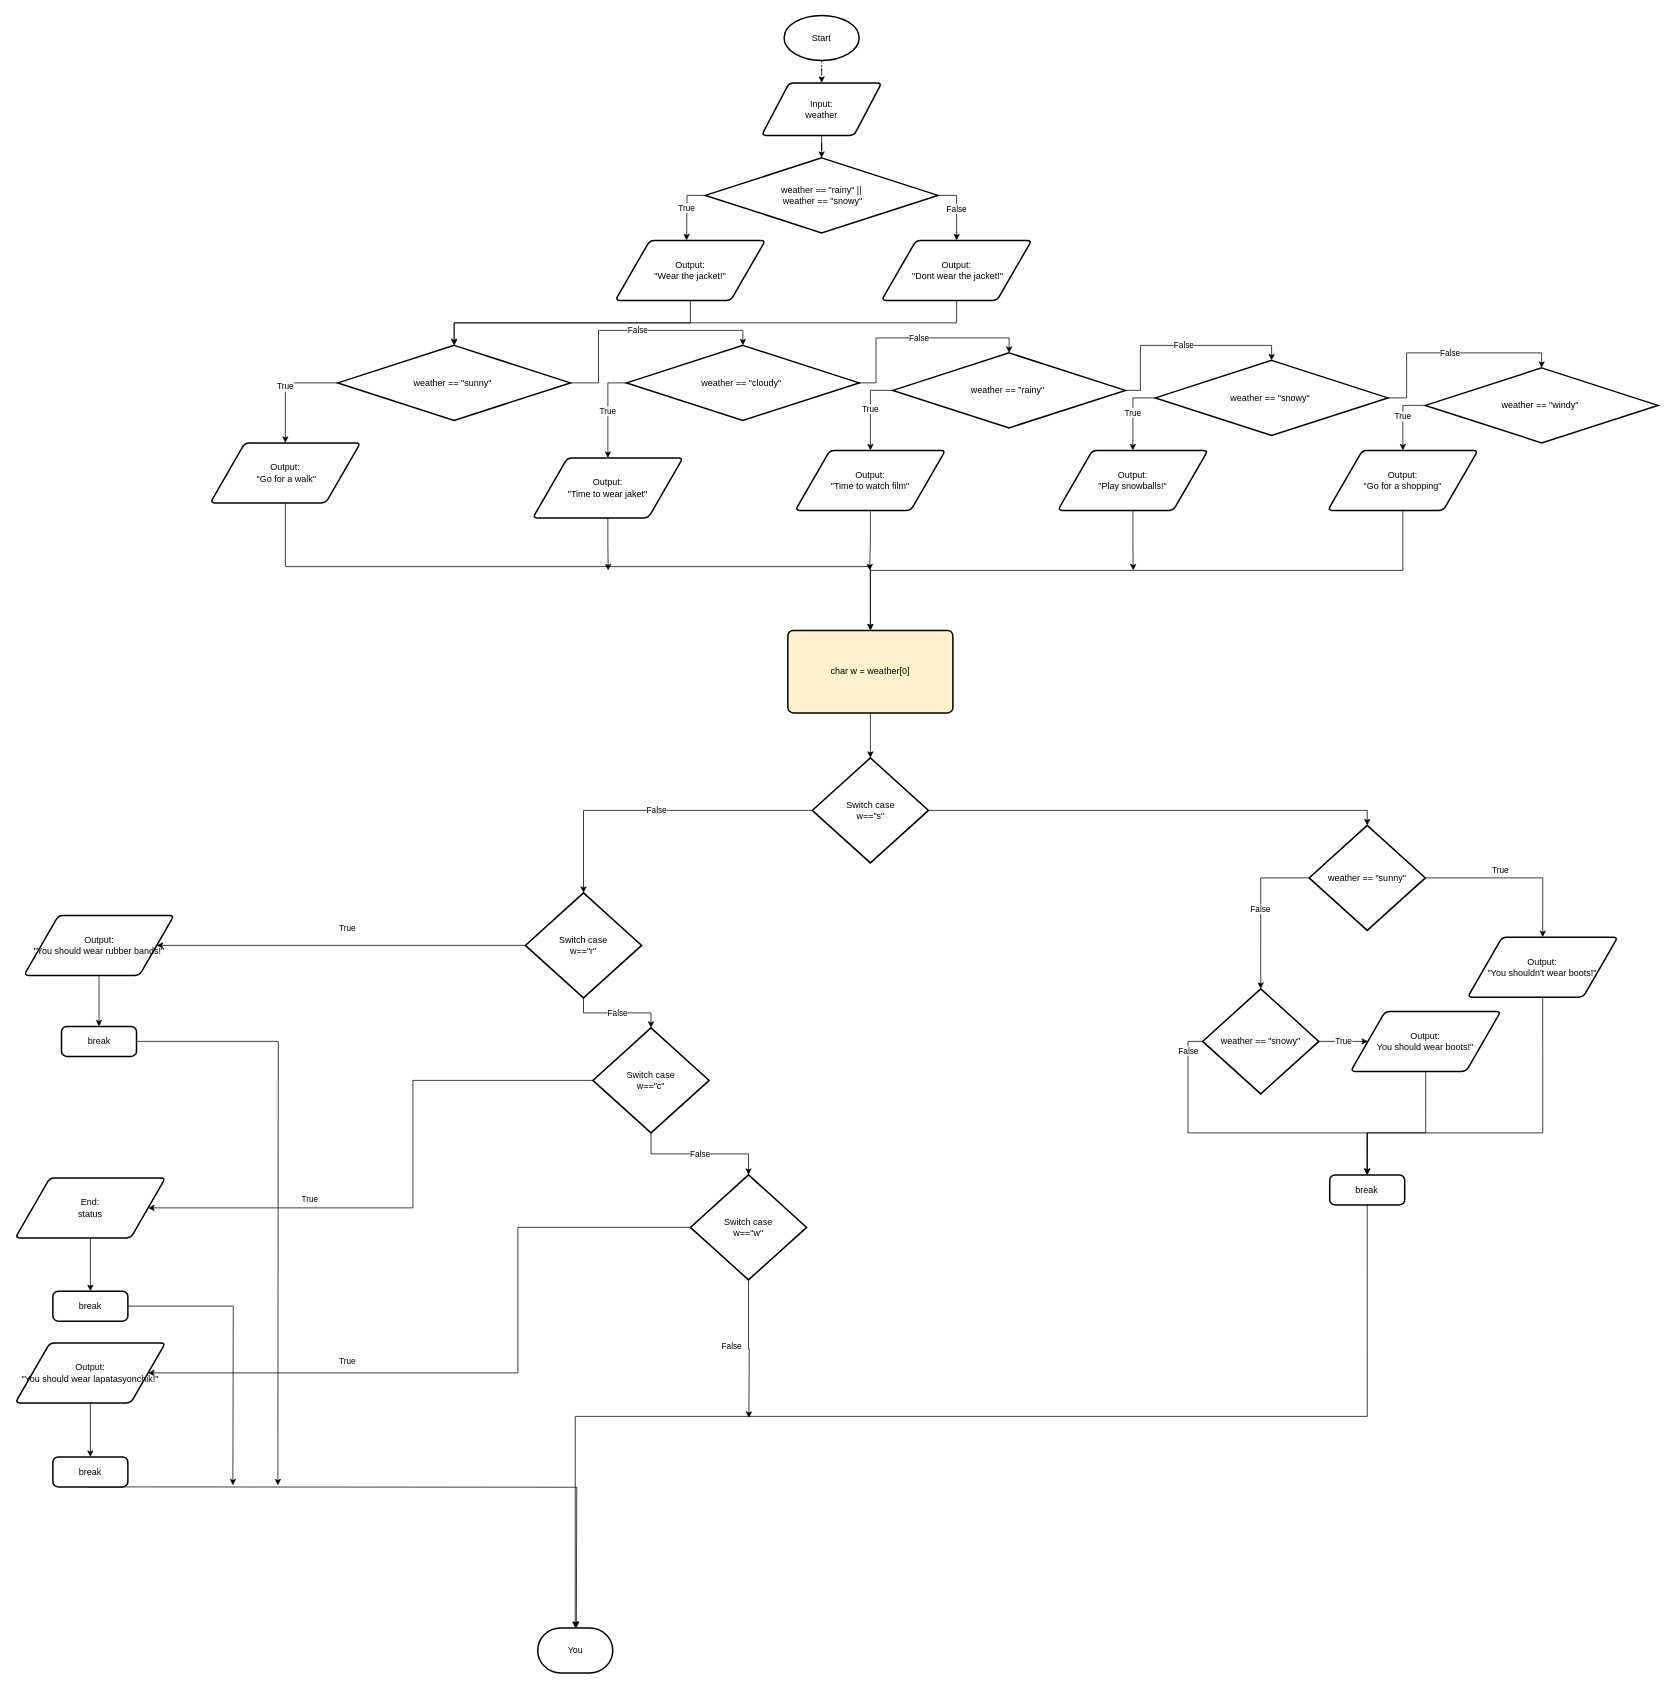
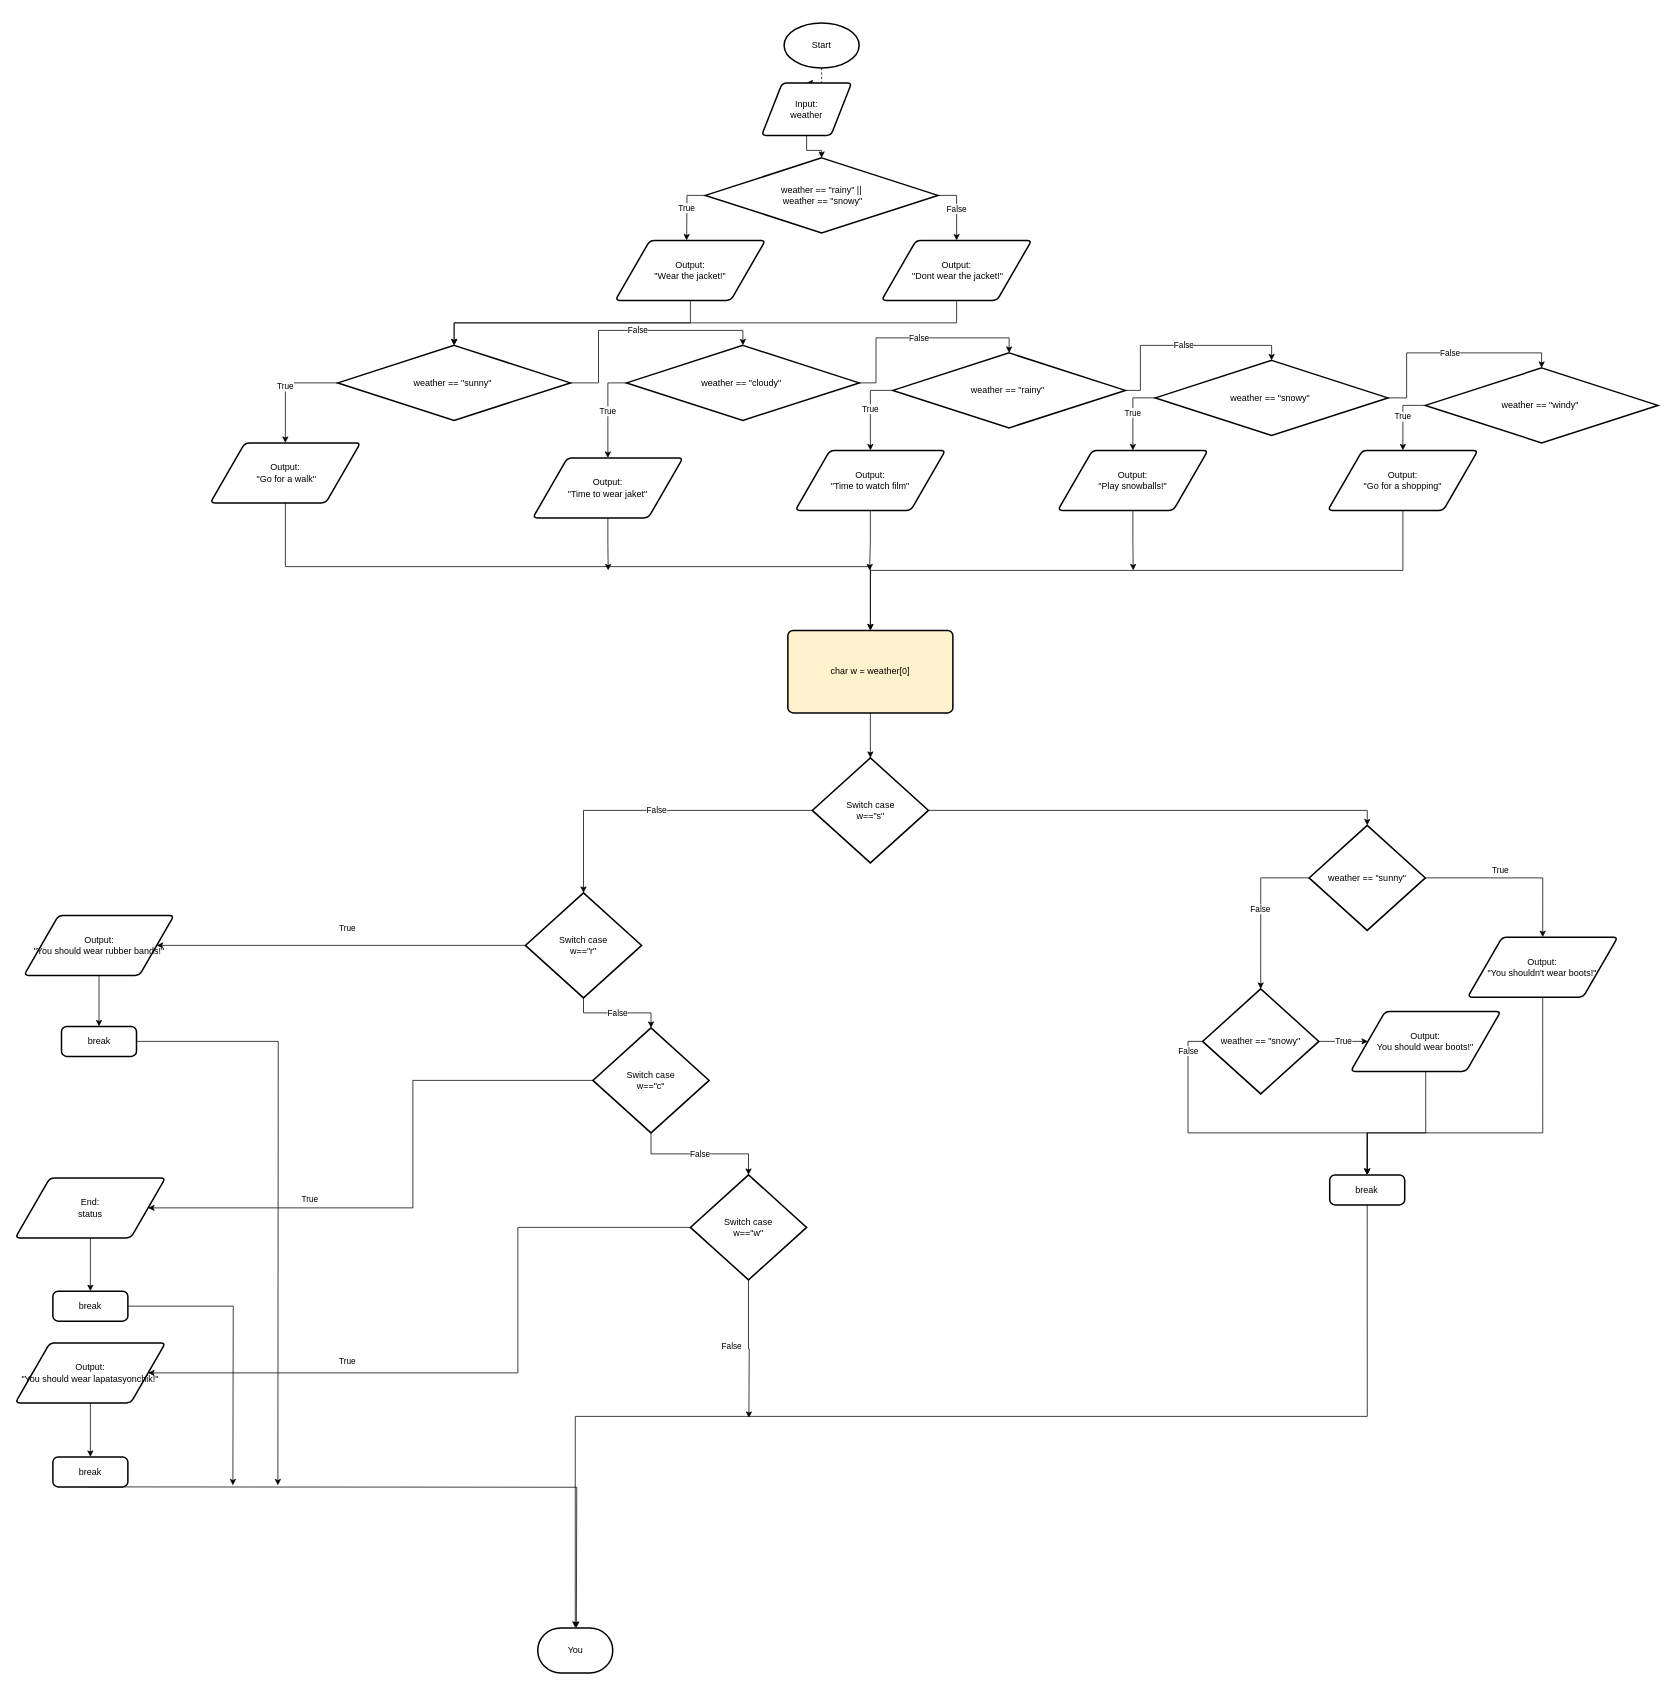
node "Start": moved (822, 38) -> (822, 45)
node "Input: weather": size 120x53 -> 90x53
